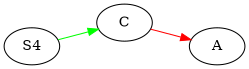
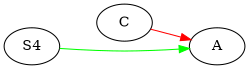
edge "S4" -> "C": now "S4" -> "A"
